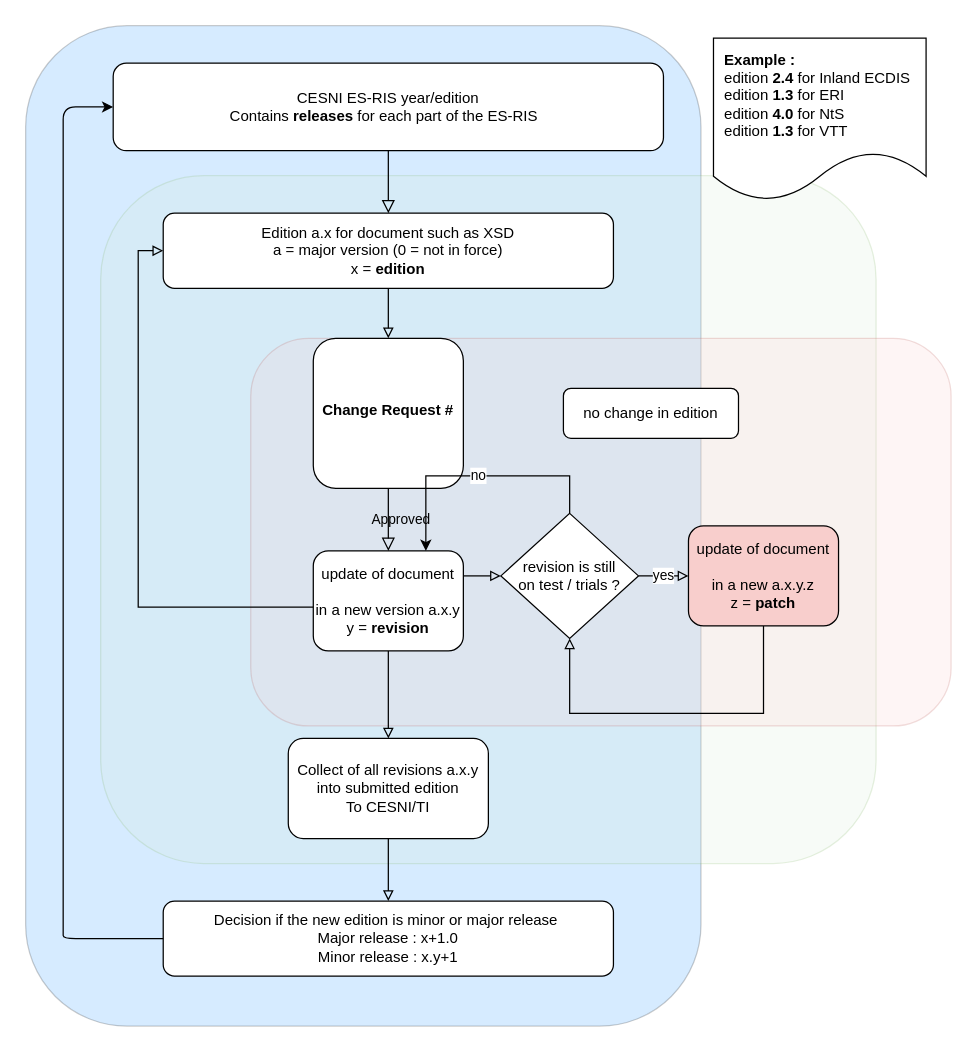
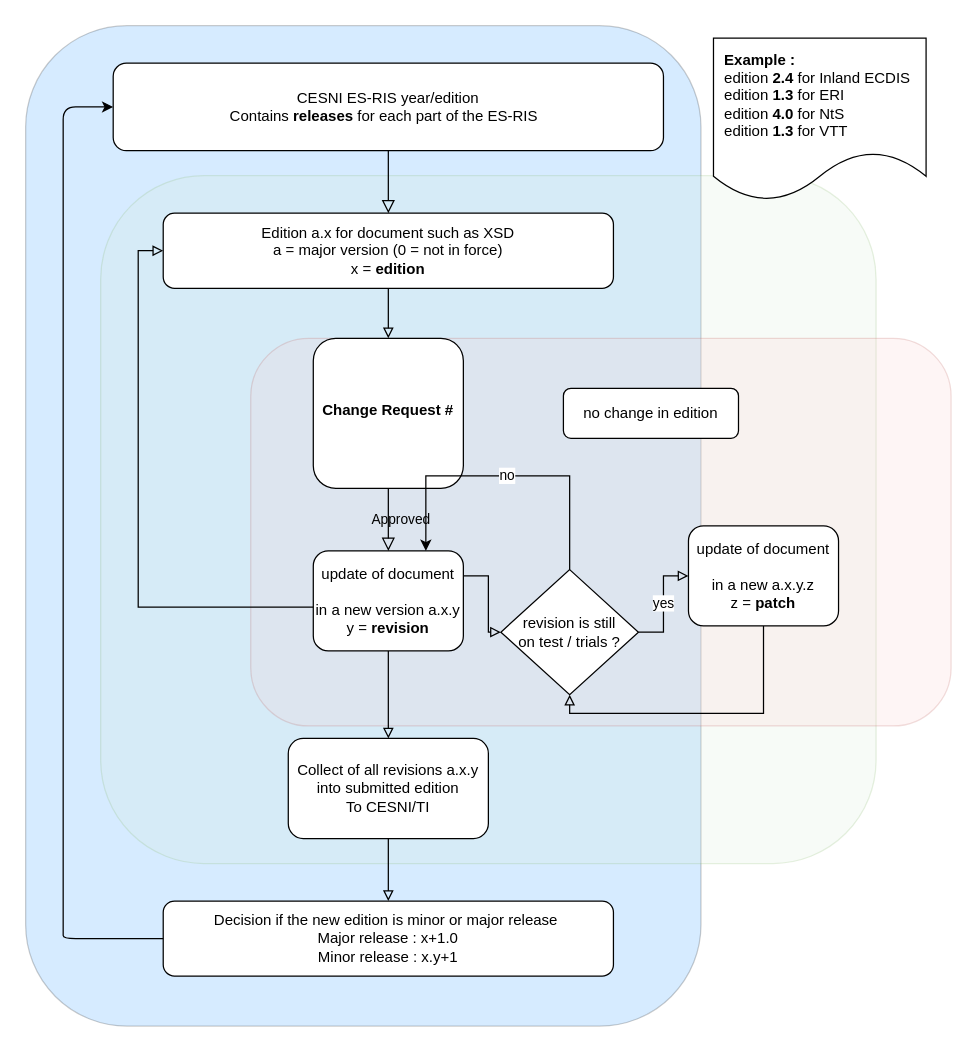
node "revision is still on test / trials ?": moved (569, 576) -> (569, 632)
node "update of document in a new a.x.y.z z = patch": fillcolor #f8cecc -> #ffffff
